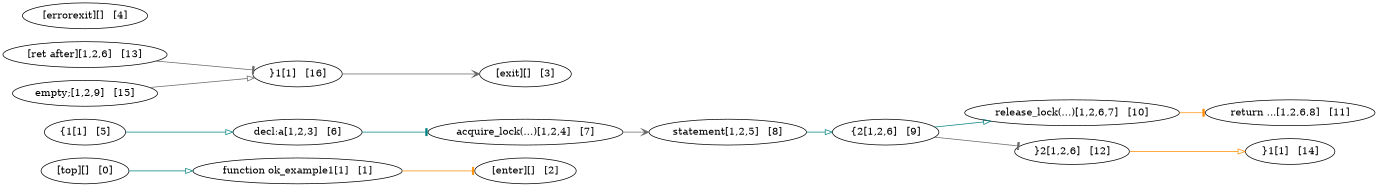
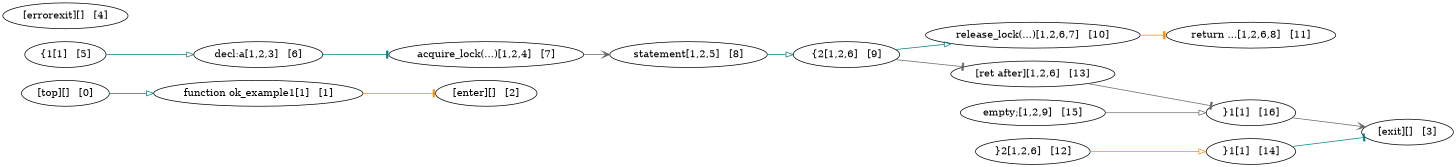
edge "{2[1,2,6]   [9]" -> "}2[1,2,6]   [12]": now "{2[1,2,6]   [9]" -> "[ret after][1,2,6]   [13]"
edge "}1[1]   [14]" -> "[exit][]   [3]": added
